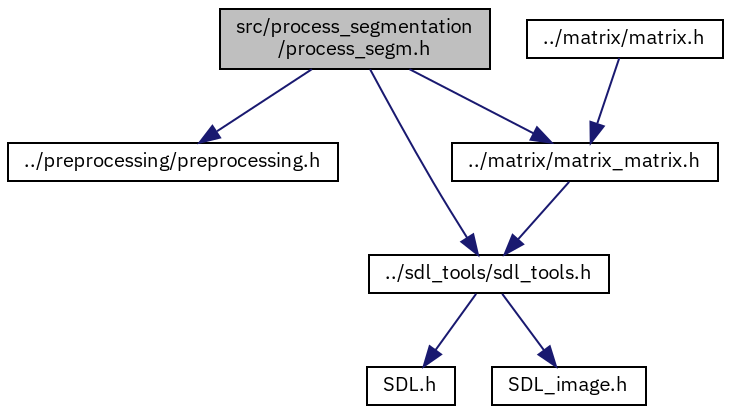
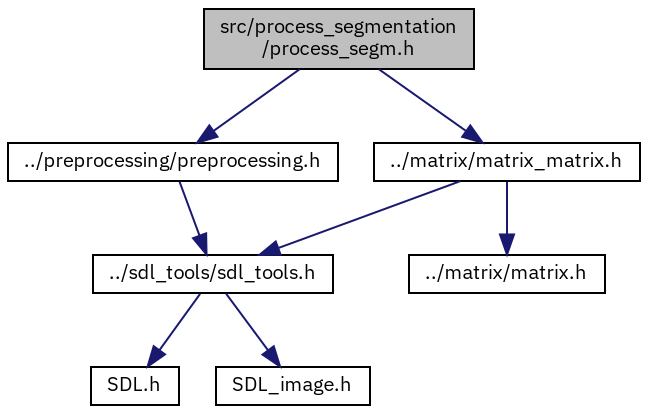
edge "../matrix/matrix.h" -> "../matrix/matrix_matrix.h": reversed
edge "src/process_segmentation /process_segm.h" -> "../sdl_tools/sdl_tools.h": now "../preprocessing/preprocessing.h" -> "../sdl_tools/sdl_tools.h"
